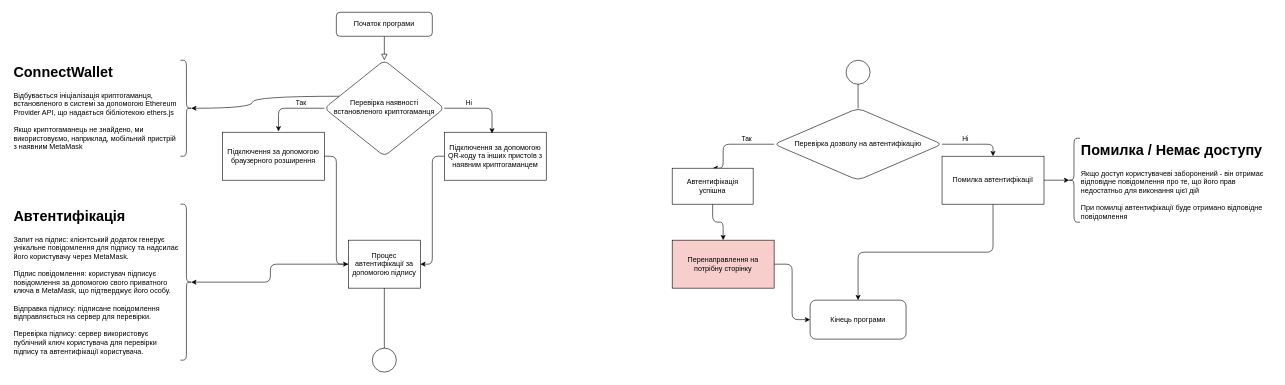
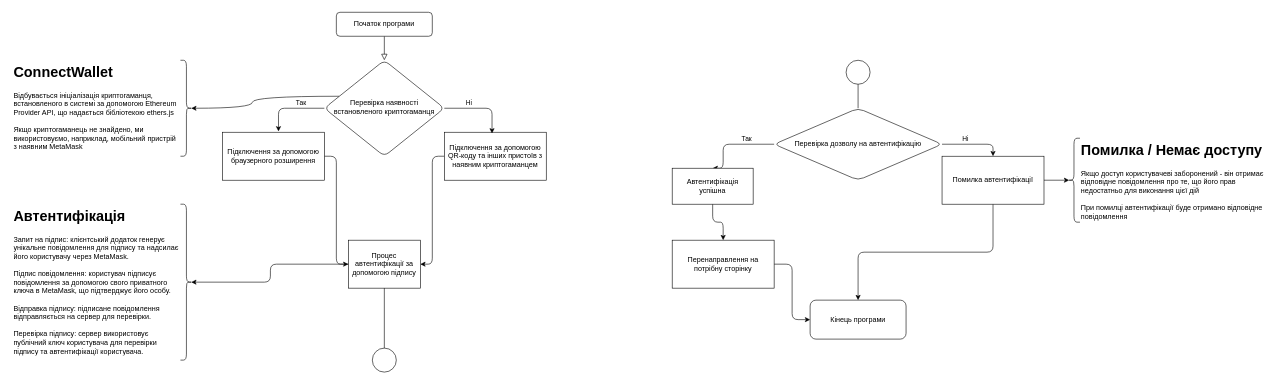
node "Перенаправлення на потрібну сторінку": fillcolor #f8cecc -> #ffffff
